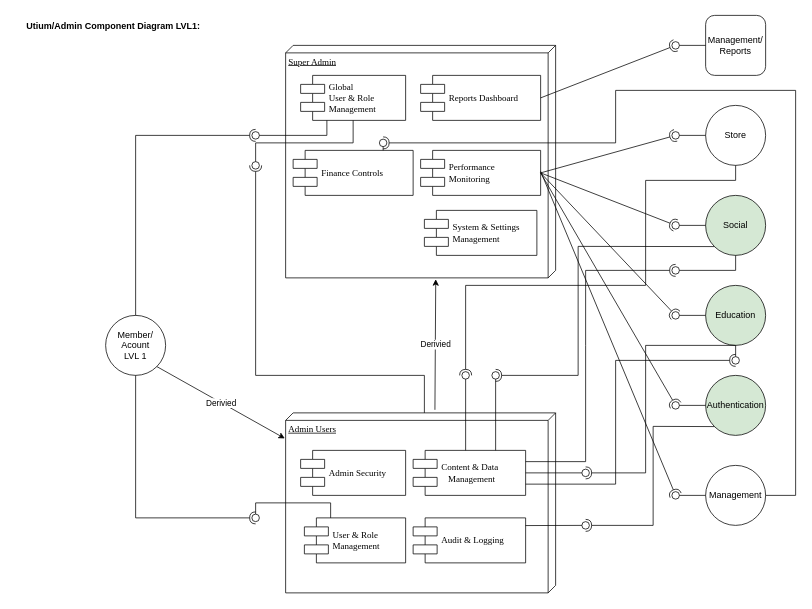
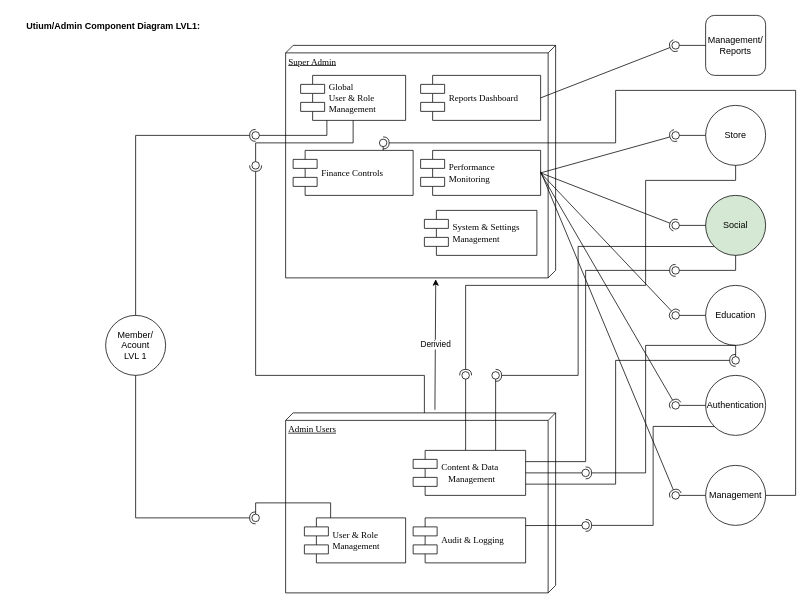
node "Education": fillcolor #d5e8d4 -> #ffffff
edge "Member/ Acount LVL 1" -> "Admin Users": removed, label "Derivied"
node "Authentication": fillcolor #d5e8d4 -> #ffffff
node "Admin Security": removed
